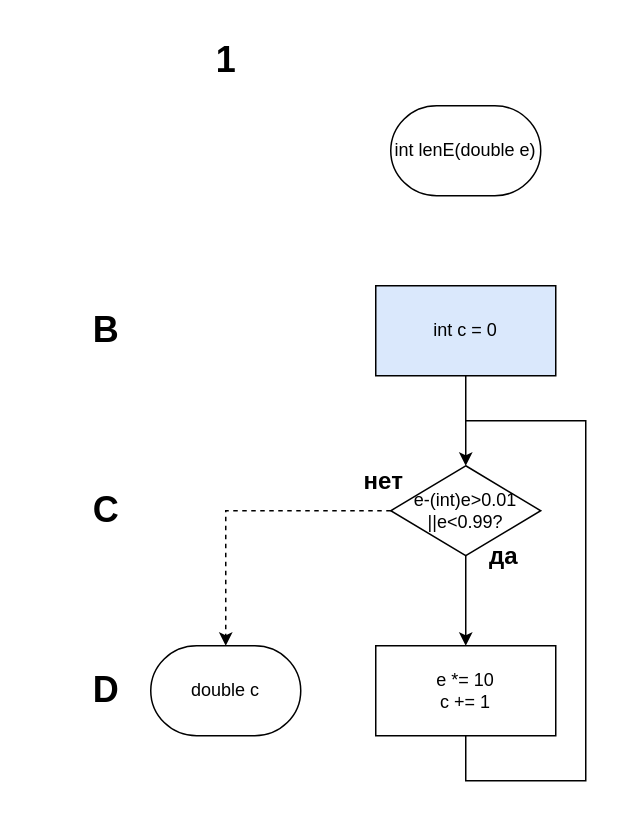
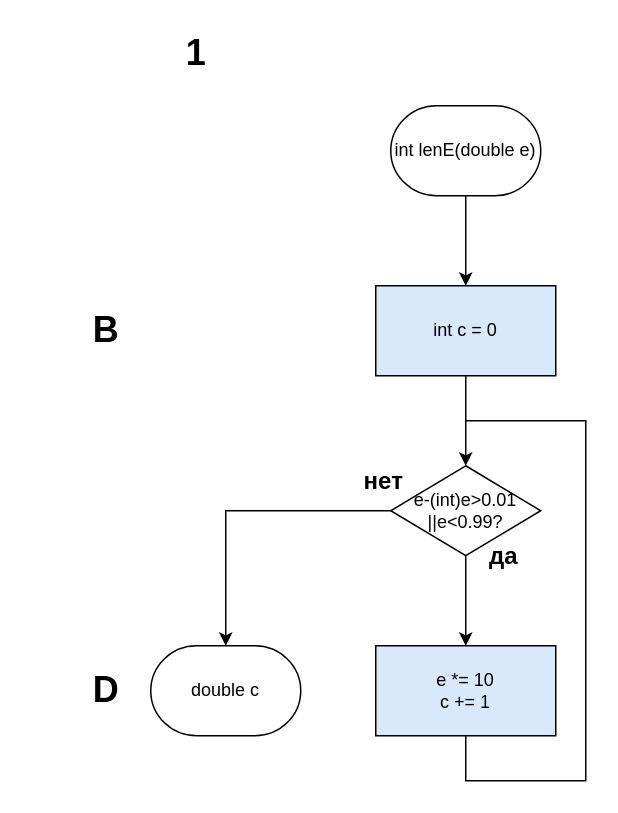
node "1": moved (226, 61) -> (196, 53)
edge "int lenE(double e)" -> "int c = 0": added
node "C": removed
edge "e-(int)e>0.01 ||e<0.99?" -> "double c": style dashed -> solid
node "e *= 10 c += 1": fillcolor #ffffff -> #dae8fc
